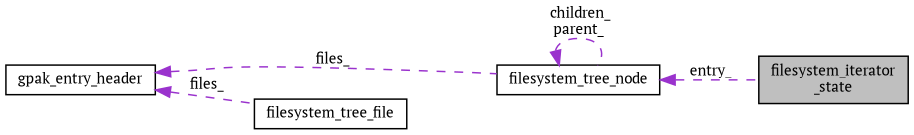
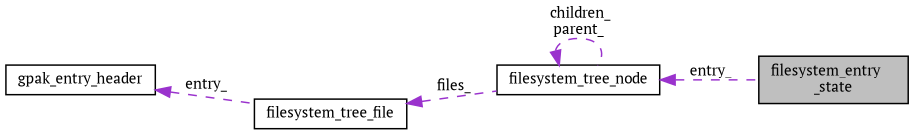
edge "filesystem_tree_node" -> "gpak_entry_header": now "filesystem_tree_node" -> "filesystem_tree_file"
node "filesystem_iterator _state": label "filesystem_iterator _state" -> "filesystem_entry _state"
edge "filesystem_tree_file" -> "gpak_entry_header": label " files_" -> " entry_"
